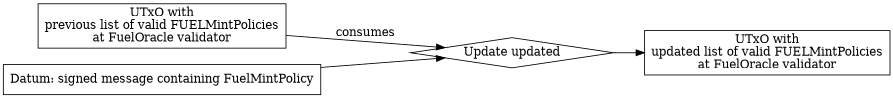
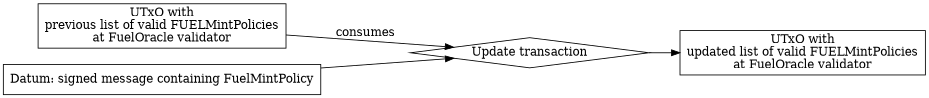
node "Update updated": label "Update updated" -> "Update transaction"
